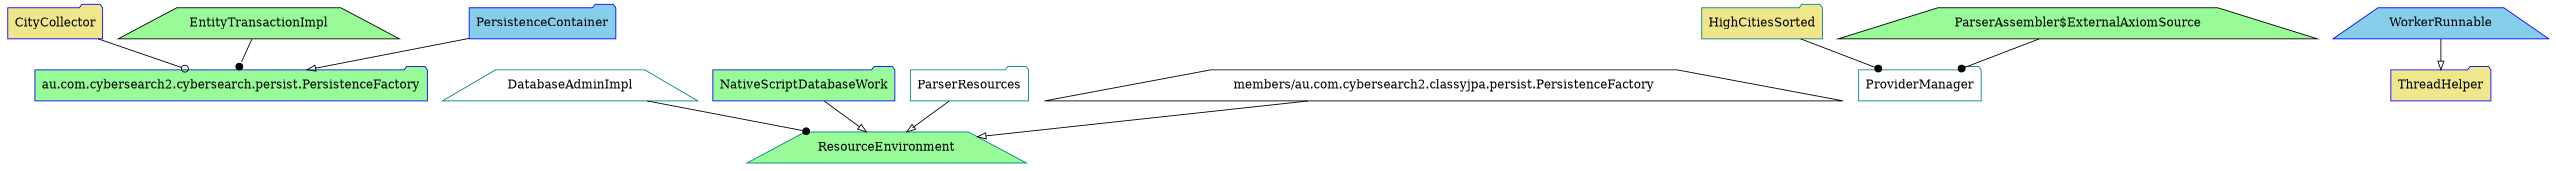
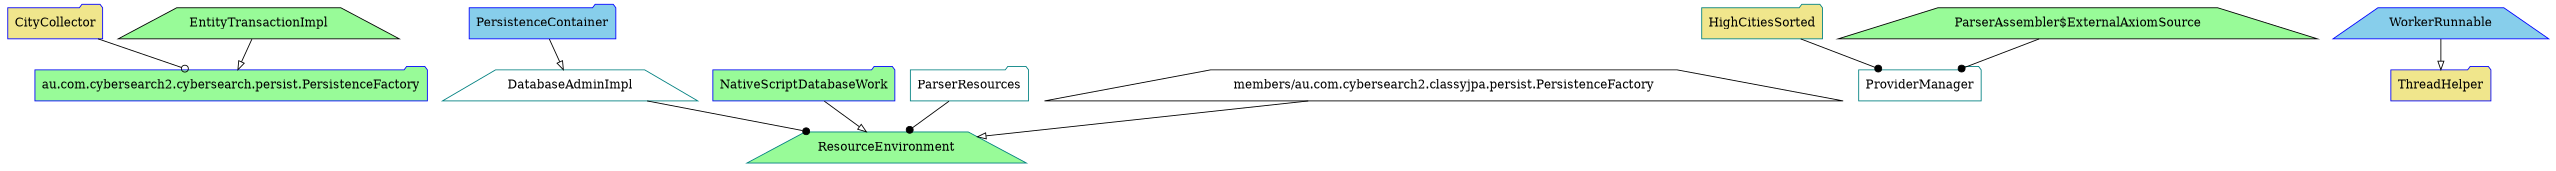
edge "EntityTransactionImpl" -> "au.com.cybersearch2.cybersearch.persist.PersistenceFactory": arrowhead dot -> onormal
edge "PersistenceContainer" -> "au.com.cybersearch2.cybersearch.persist.PersistenceFactory": now "PersistenceContainer" -> "DatabaseAdminImpl"
edge "ParserResources" -> "ResourceEnvironment": arrowhead onormal -> dot
